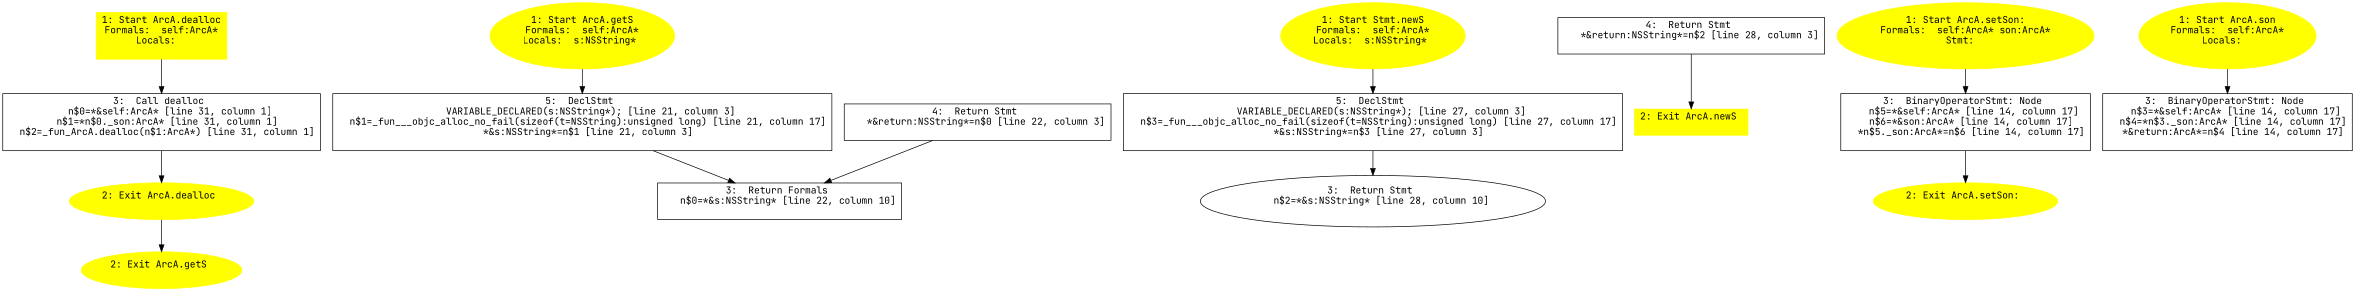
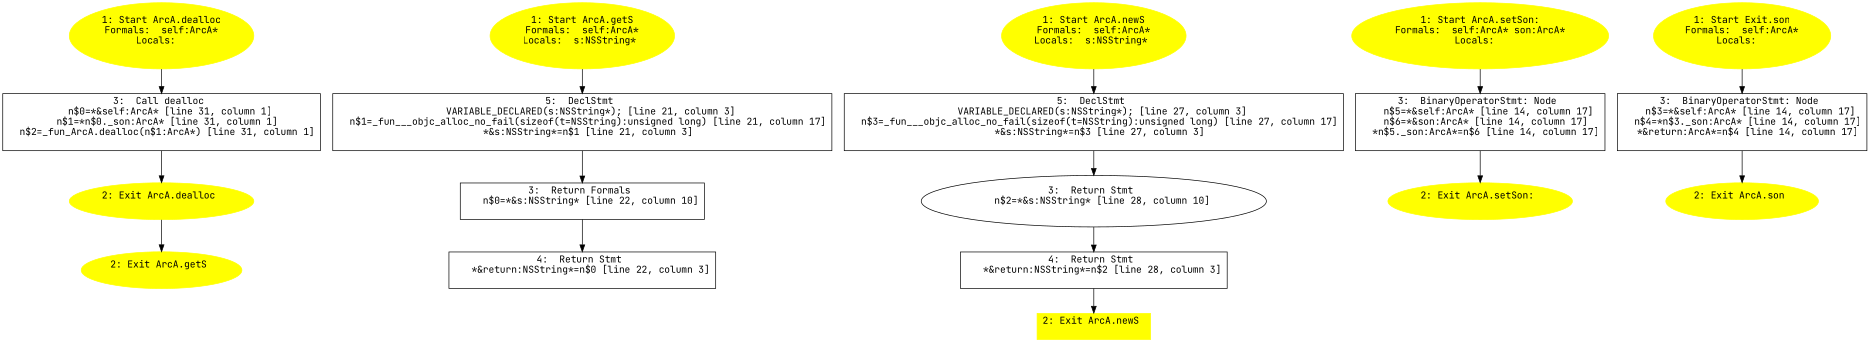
node "1: Start ArcA.dealloc Formals:  self:ArcA* Locals:": shape box -> ellipse
node "1: Start Stmt.newS Formals:  self:ArcA* Locals:  s:NSString*": label "1: Start Stmt.newS Formals:  self:ArcA* Locals:  s:NSString*" -> "1: Start ArcA.newS Formals:  self:ArcA* Locals:  s:NSString*"
node "1: Start ArcA.setSon: Formals:  self:ArcA* son:ArcA* Stmt:": label "1: Start ArcA.setSon: Formals:  self:ArcA* son:ArcA* Stmt:" -> "1: Start ArcA.setSon: Formals:  self:ArcA* son:ArcA* Locals:"
node "1: Start ArcA.son Formals:  self:ArcA* Locals:": label "1: Start ArcA.son Formals:  self:ArcA* Locals:" -> "1: Start Exit.son Formals:  self:ArcA* Locals:"
edge "4:  Return Stmt *&return:NSString*=n$0 [line 22, column 3]" -> "3:  Return Formals n$0=*&s:NSString* [line 22, column 10]": reversed
node "2: Exit ArcA.son": added
edge "3:  Return Stmt n$2=*&s:NSString* [line 28, column 10]" -> "4:  Return Stmt *&return:NSString*=n$2 [line 28, column 3]": added
